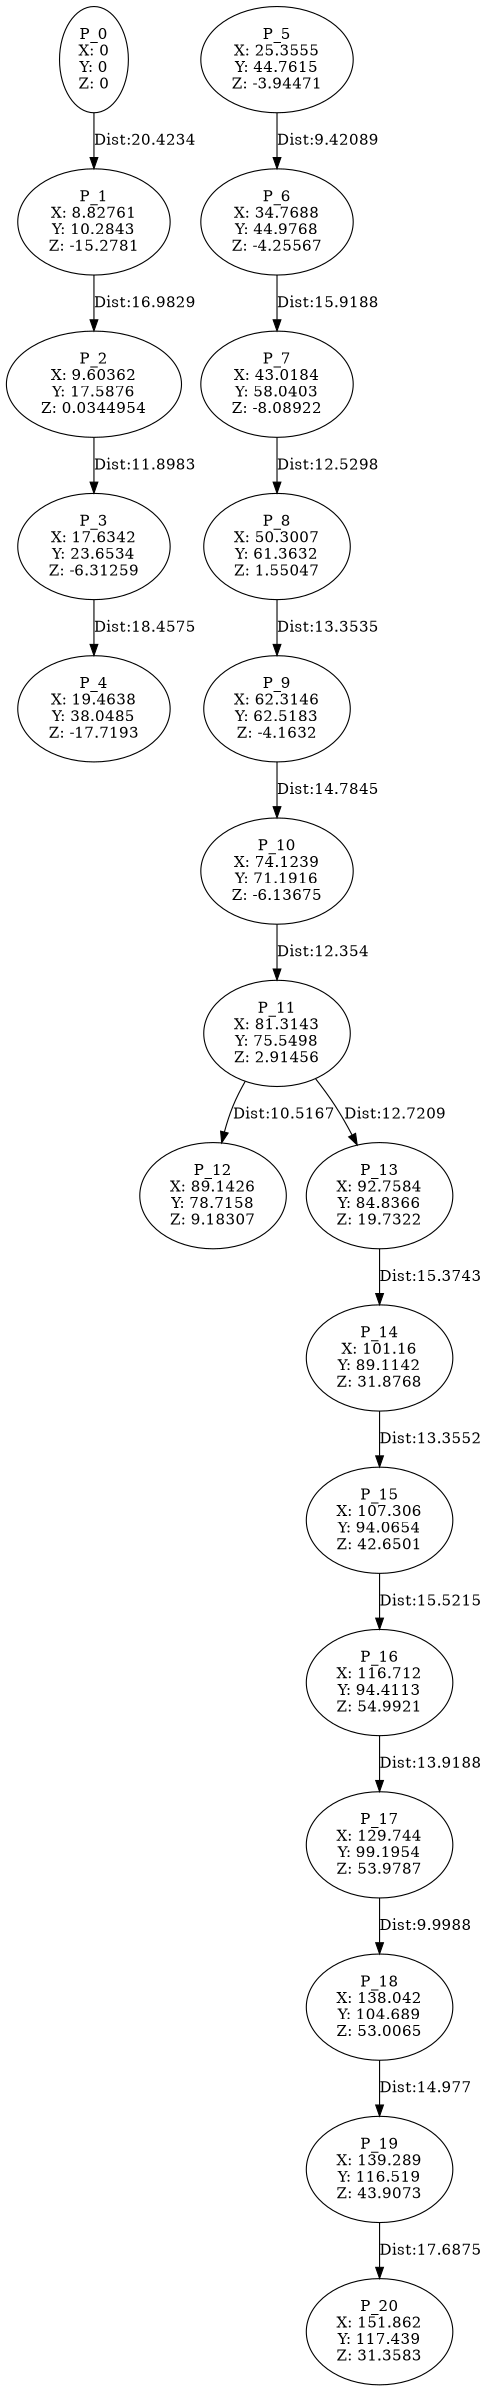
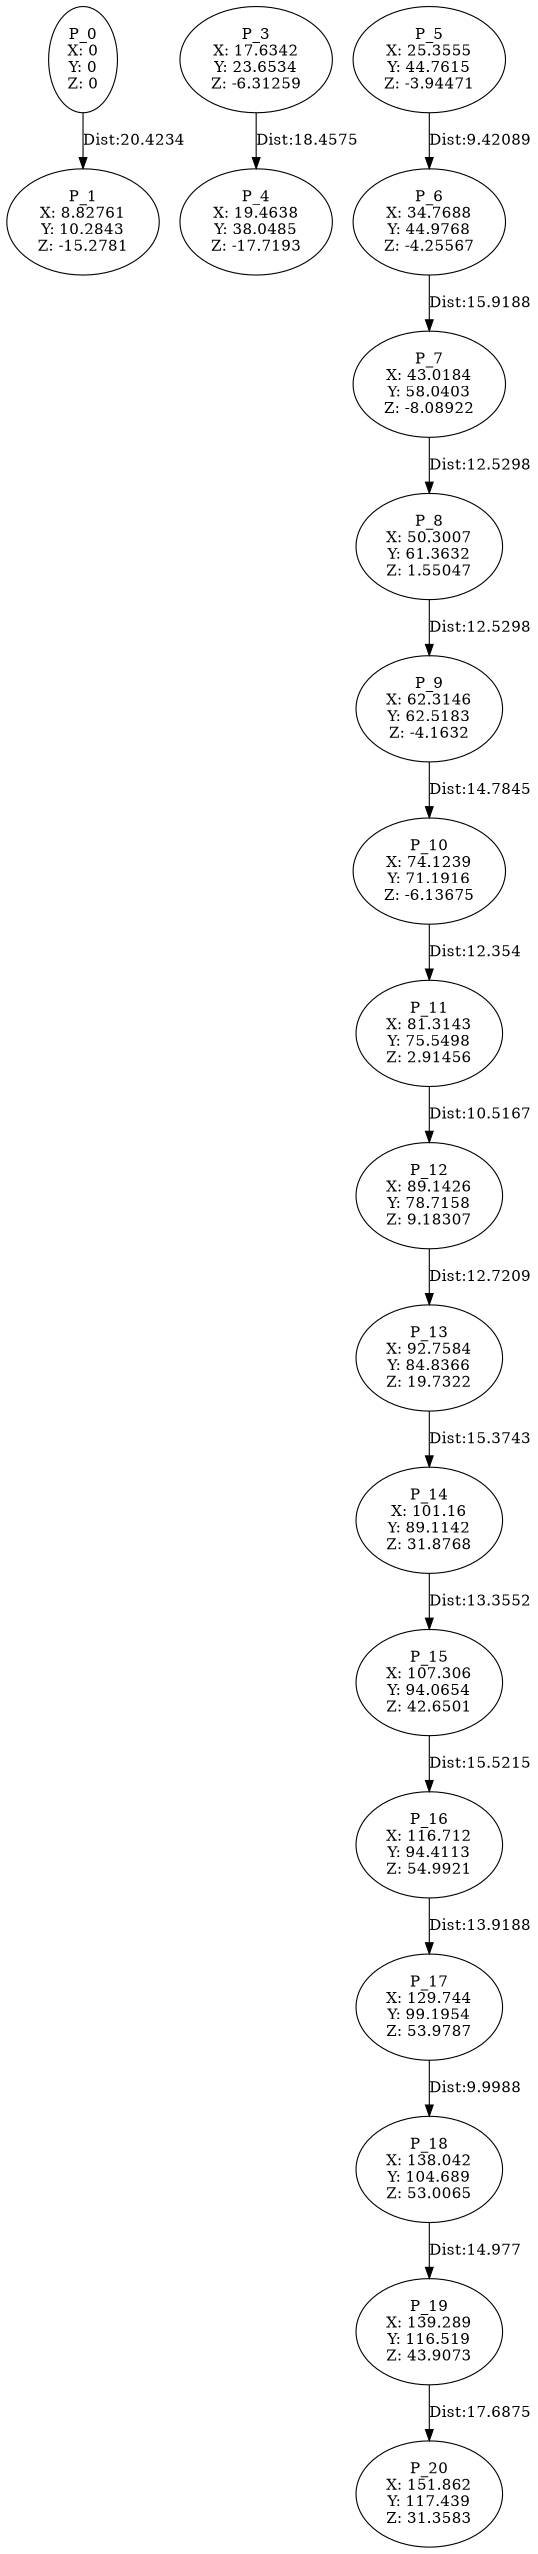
node "P_2 X: 9.60362 Y: 17.5876 Z: 0.0344954": removed
edge "P_8 X: 50.3007 Y: 61.3632 Z: 1.55047" -> "P_9 X: 62.3146 Y: 62.5183 Z: -4.1632": label "Dist:13.3535" -> "Dist:12.5298"
edge "P_11 X: 81.3143 Y: 75.5498 Z: 2.91456" -> "P_13 X: 92.7584 Y: 84.8366 Z: 19.7322": now "P_12 X: 89.1426 Y: 78.7158 Z: 9.18307" -> "P_13 X: 92.7584 Y: 84.8366 Z: 19.7322"
